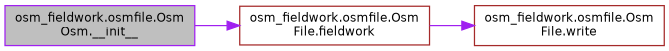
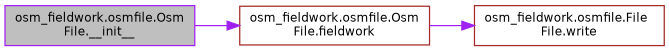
node "osm_fieldwork.osmfile.Osm Osm.__init__": label "osm_fieldwork.osmfile.Osm Osm.__init__" -> "osm_fieldwork.osmfile.Osm File.__init__"
node "osm_fieldwork.osmfile.Osm File.write": label "osm_fieldwork.osmfile.Osm File.write" -> "osm_fieldwork.osmfile.File File.write"
